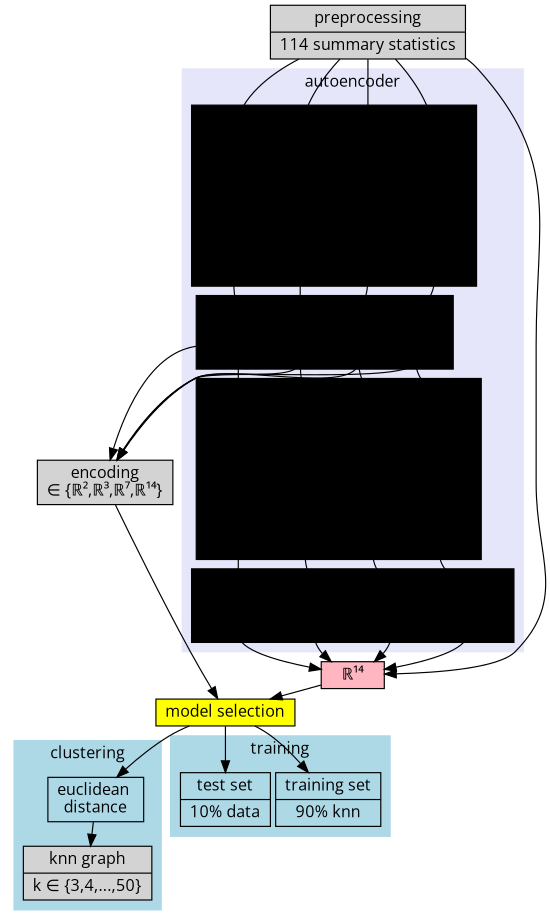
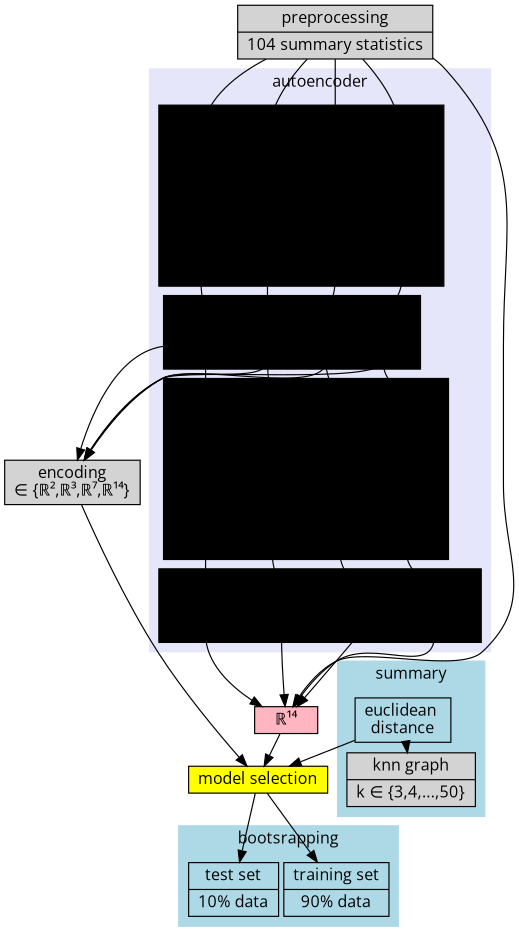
node "preprocessing": text "114 summary statistics" -> "104 summary statistics"
edge "model selection" -> "euclidean distance": reversed
cluster "training": label "training" -> "bootsrapping"
cluster "clustering": label "clustering" -> "summary"
node "training set": text "90% knn" -> "90% data"
